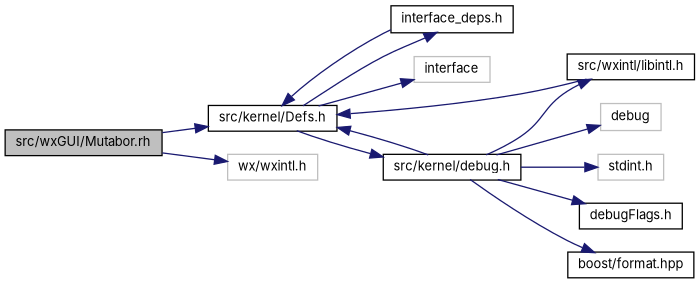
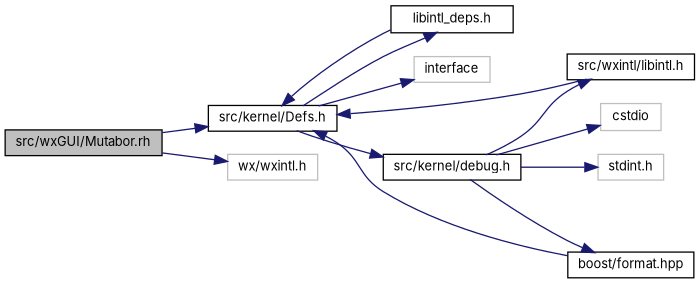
node "interface_deps.h": label "interface_deps.h" -> "libintl_deps.h"
node "debug": label "debug" -> "cstdio"
edge "src/kernel/debug.h" -> "src/kernel/Defs.h": now "boost/format.hpp" -> "src/kernel/Defs.h"
node "debugFlags.h": removed
